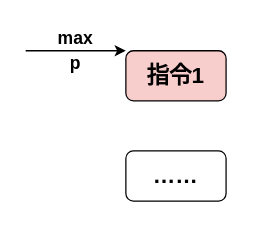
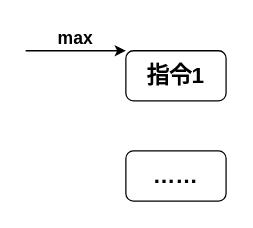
node "p": removed
node "指令1": fillcolor #f8cecc -> #ffffff
